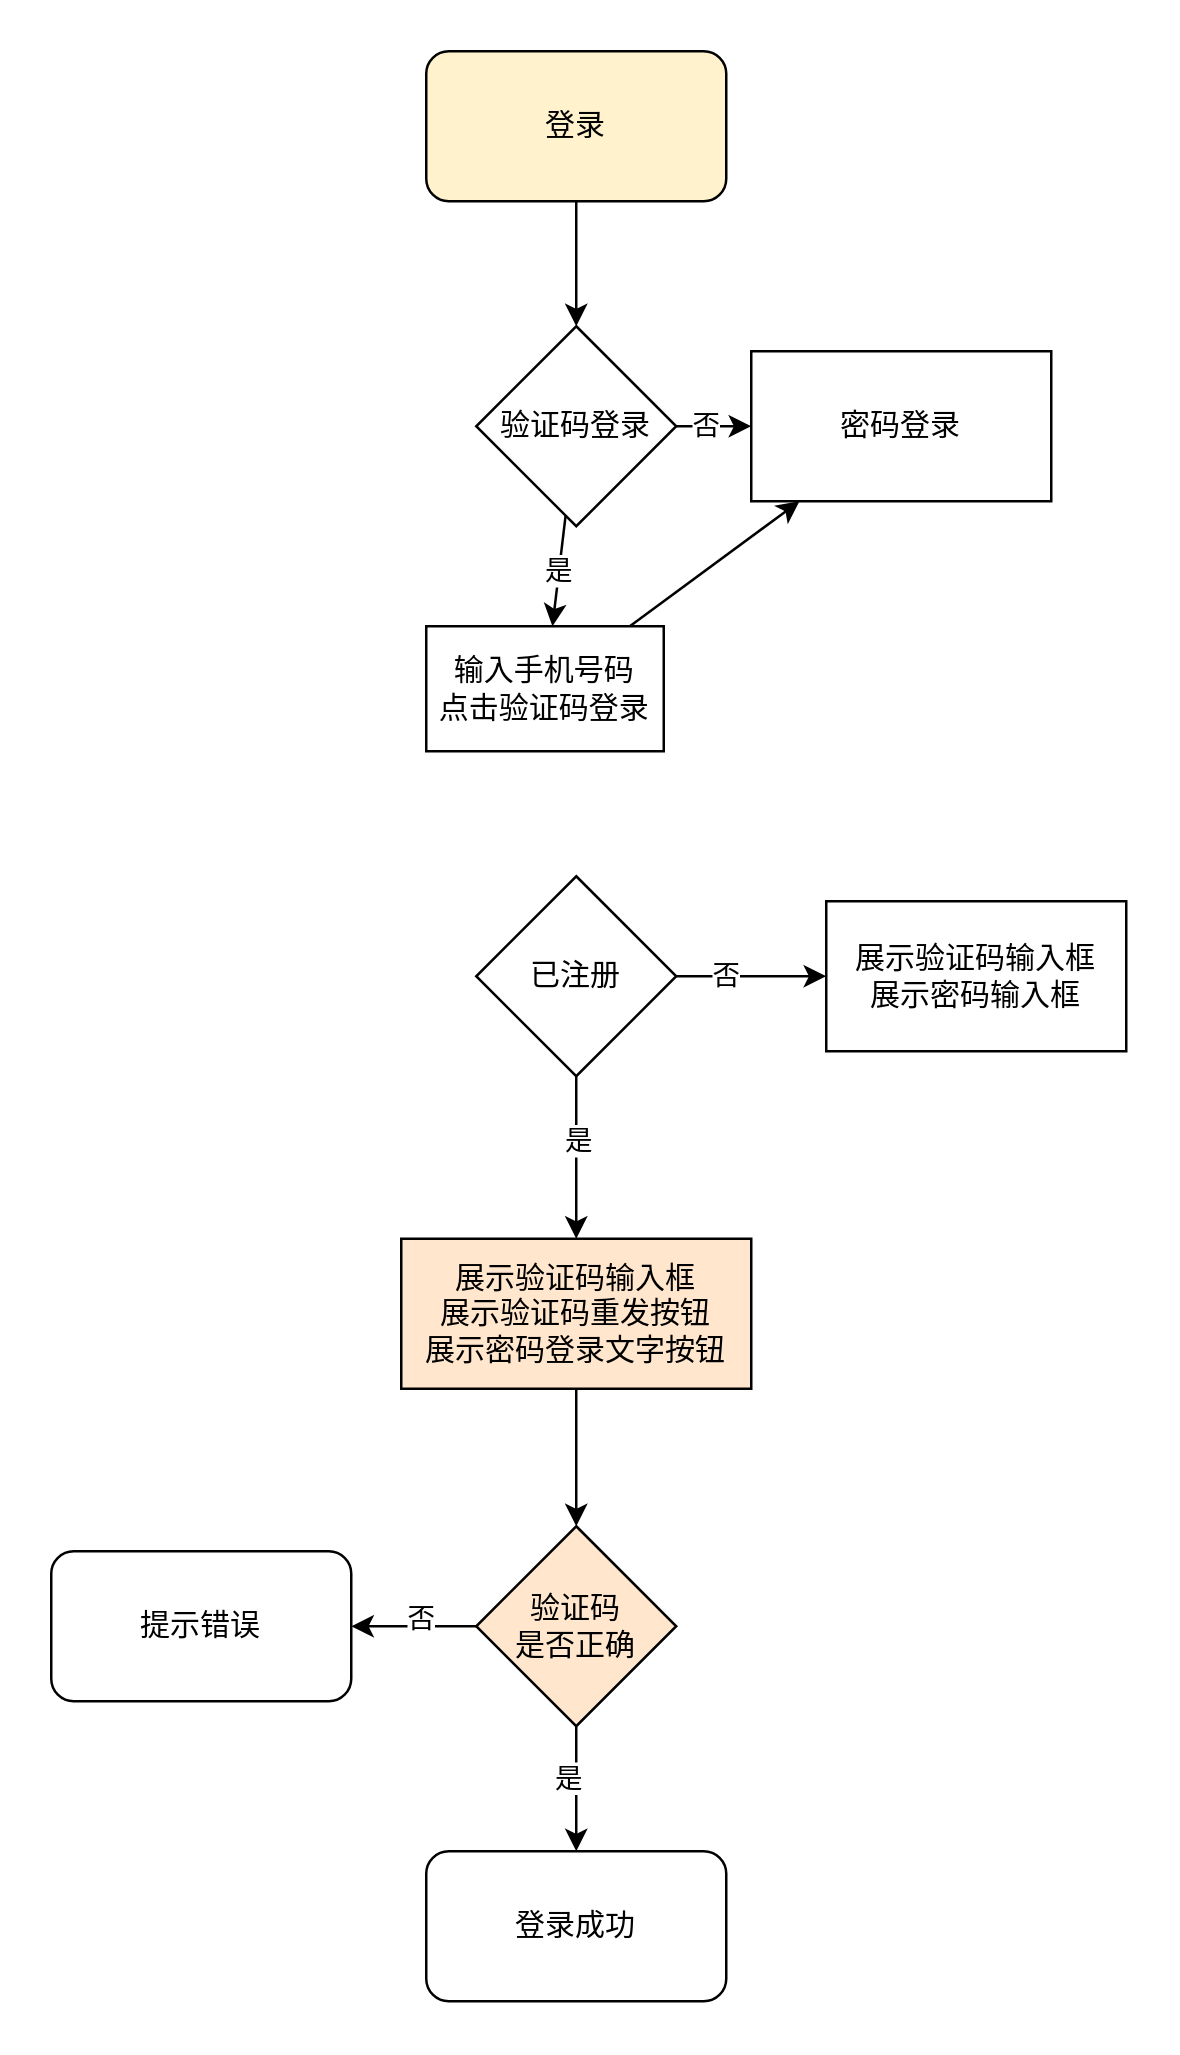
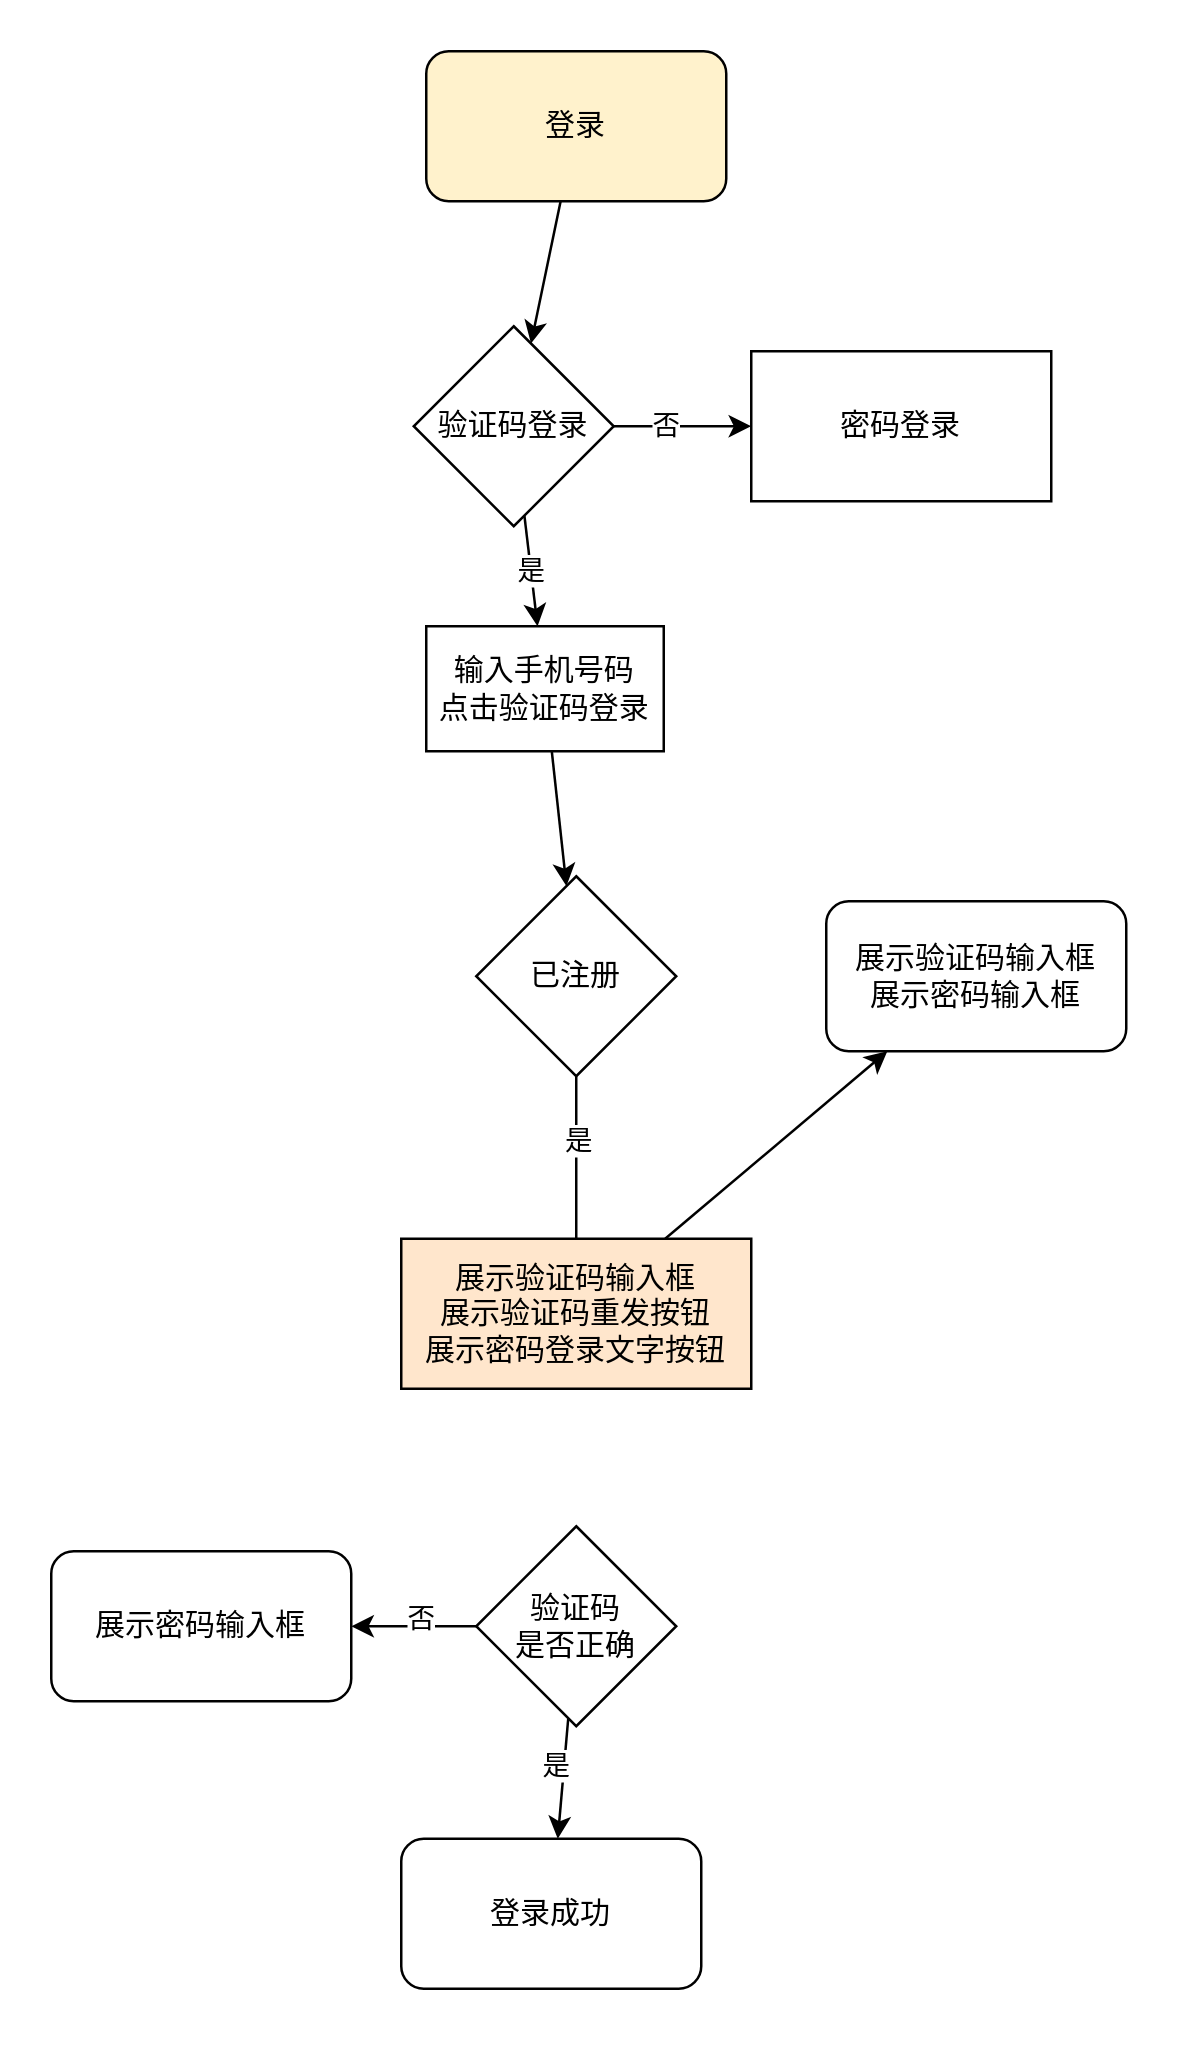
node "验证码登录": moved (576, 426) -> (514, 426)
edge "输入手机号码 点击验证码登录" -> "密码登录": now "输入手机号码 点击验证码登录" -> "已注册"
edge "已注册" -> "展示验证码输入框 展示密码输入框": removed, label "否"
node "展示验证码输入框 展示密码输入框": shape rectangle -> rounded rectangle
edge "已注册" -> "展示验证码输入框 展示验证码重发按钮 展示密码登录文字按钮": arrowhead classic -> none
edge "展示验证码输入框 展示验证码重发按钮 展示密码登录文字按钮" -> "验证码 是否正确": now "展示验证码输入框 展示验证码重发按钮 展示密码登录文字按钮" -> "展示验证码输入框 展示密码输入框"
node "提示错误": label "提示错误" -> "展示密码输入框"
node "验证码 是否正确": fillcolor #ffe6cc -> #ffffff
node "登录成功": moved (576, 1926) -> (551, 1914)
